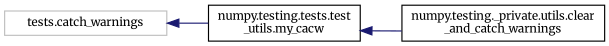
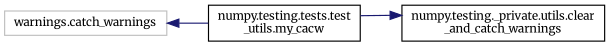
node "tests.catch_warnings": label "tests.catch_warnings" -> "warnings.catch_warnings"
edge "numpy.testing._private.utils.clear _and_catch_warnings" -> "numpy.testing.tests.test _utils.my_cacw": reversed
